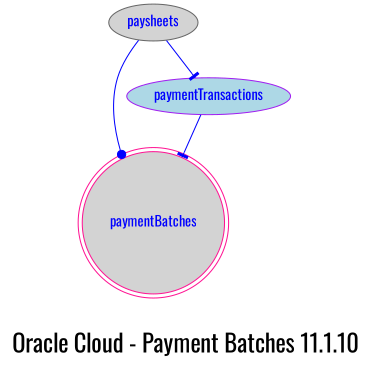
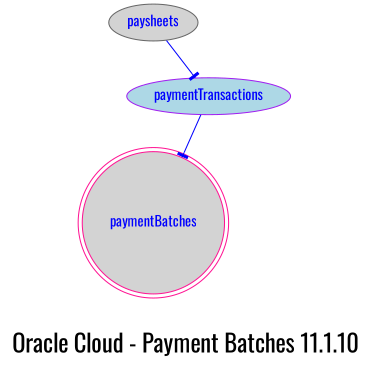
edge "paysheets" -> "paymentBatches": removed
